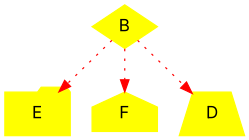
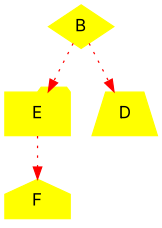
edge "B" -> "F": now "E" -> "F"
